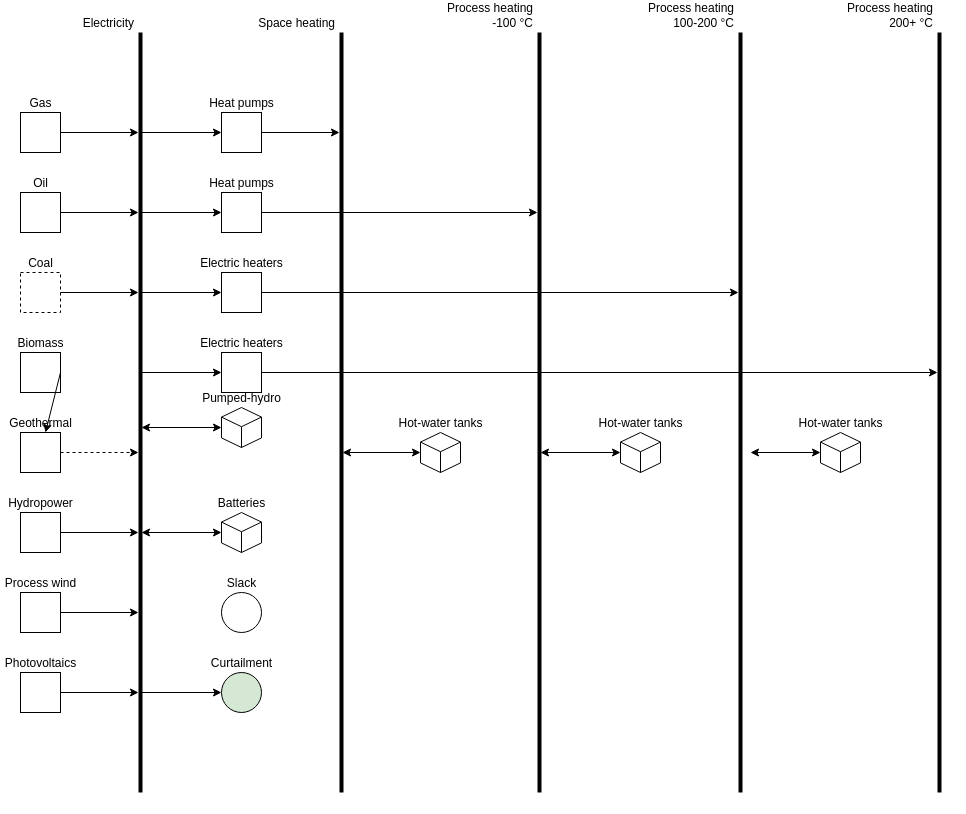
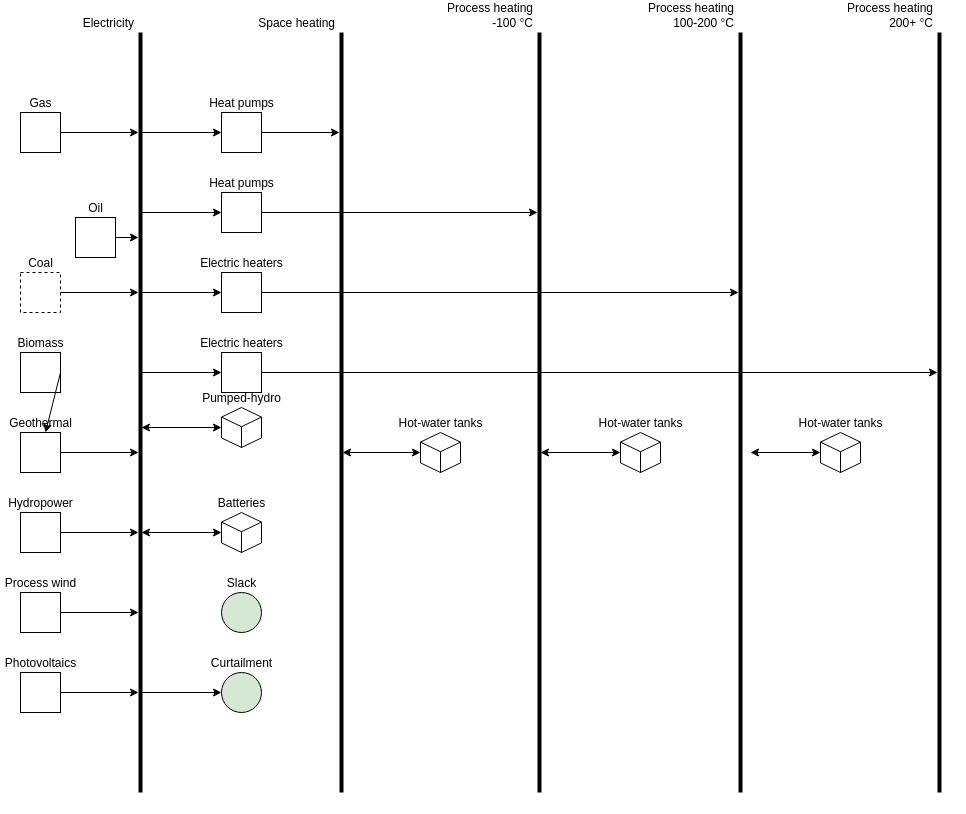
node "Oil": moved (41, 213) -> (96, 238)
edge "Geothermal" -> "Electricity": style dashed -> solid
node "Slack": fillcolor #ffffff -> #d5e8d4
